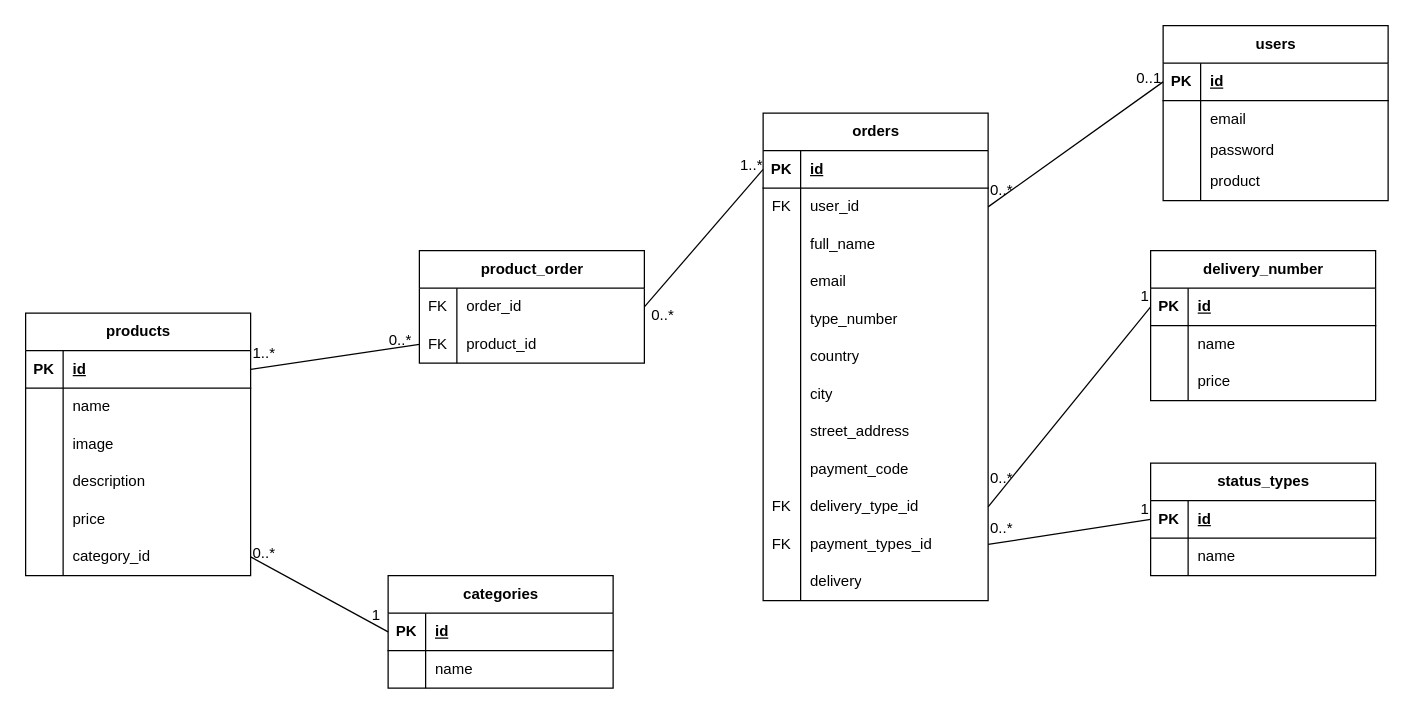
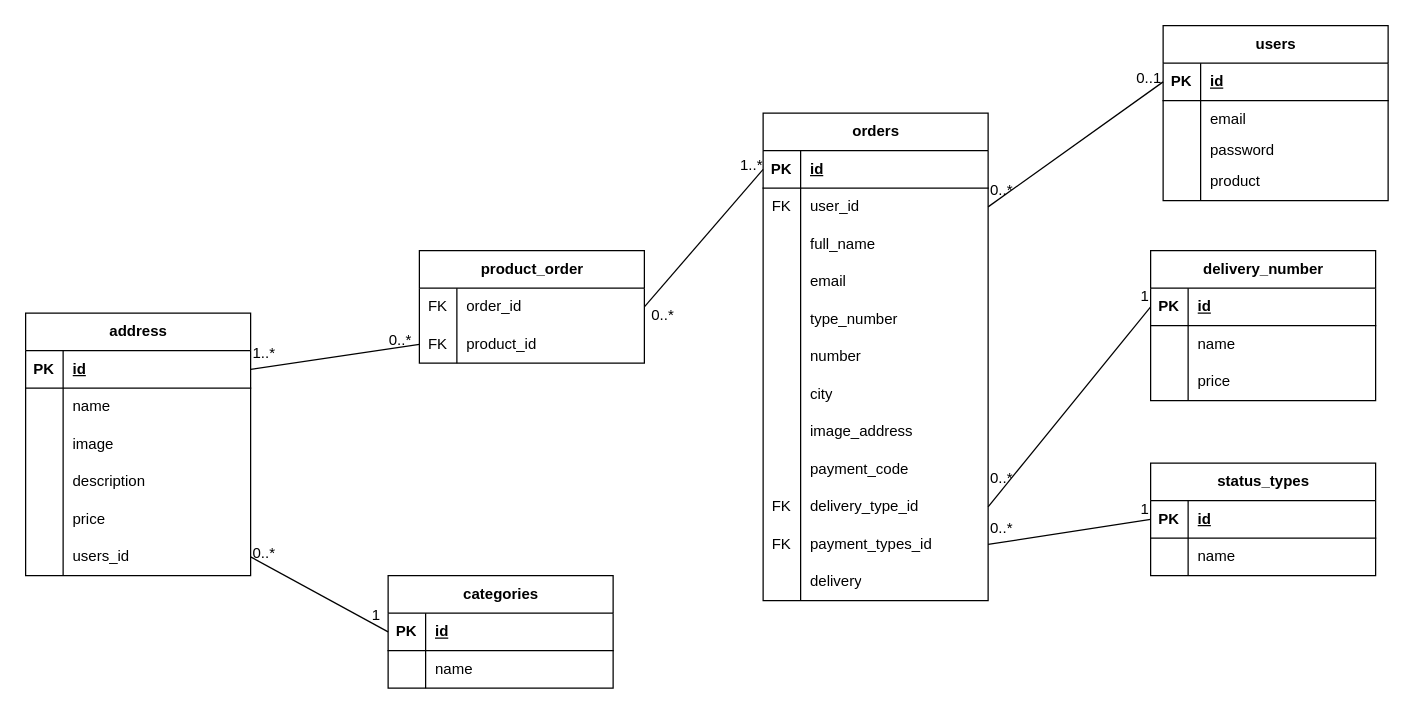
node "products": label "products" -> "address"
node "country": label "country" -> "number"
node "street_address": label "street_address" -> "image_address"
node "category_id": label "category_id" -> "users_id"
